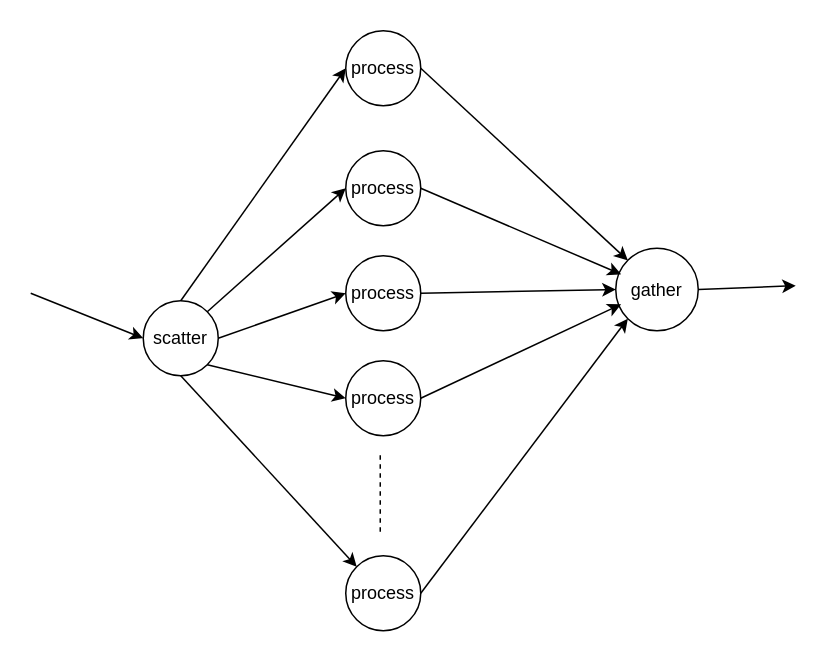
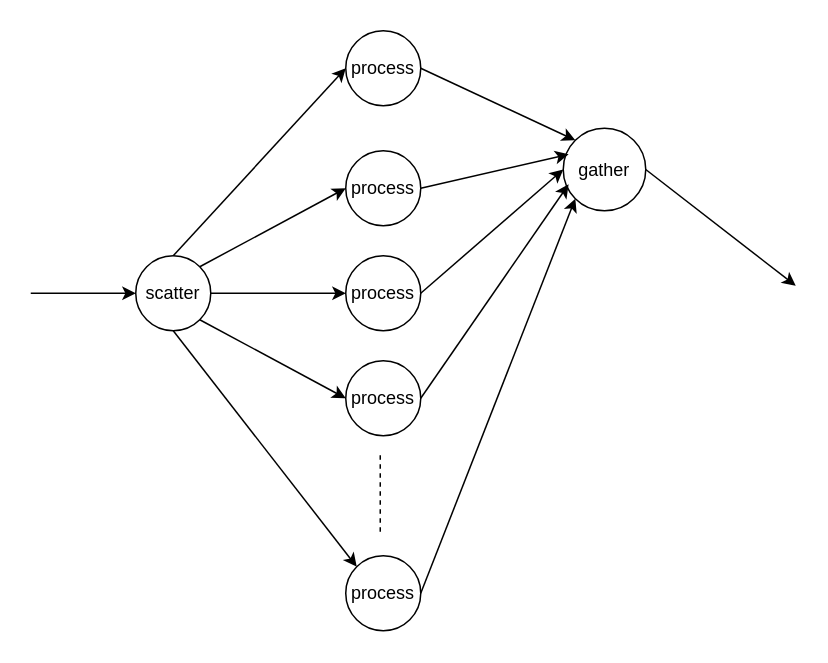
node "gather": moved (657, 290) -> (605, 170)
node "scatter": moved (181, 338) -> (173, 293)
